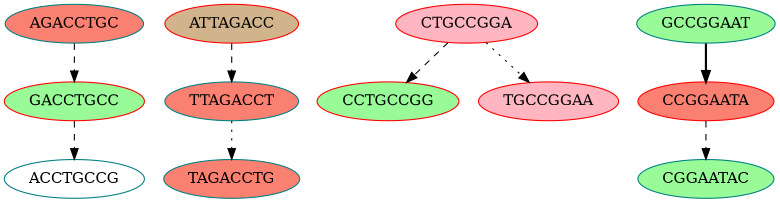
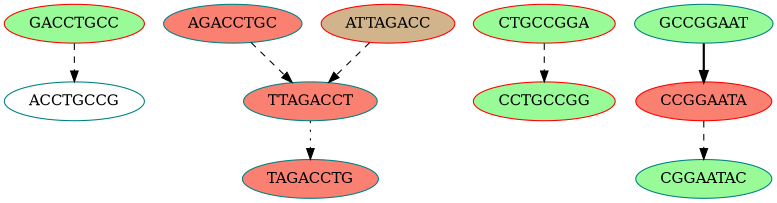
node "CTGCCGGA": fillcolor lightpink -> palegreen
edge "AGACCTGC" -> "GACCTGCC": now "AGACCTGC" -> "TTAGACCT"
node "TGCCGGAA": removed
